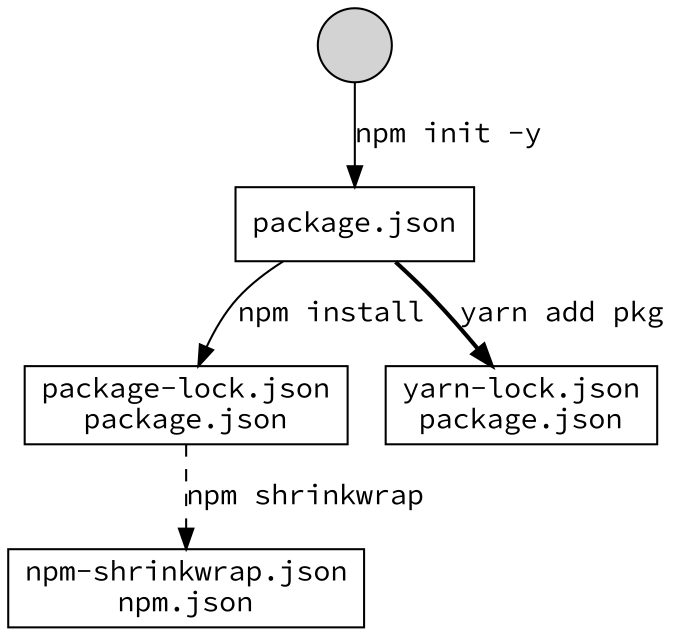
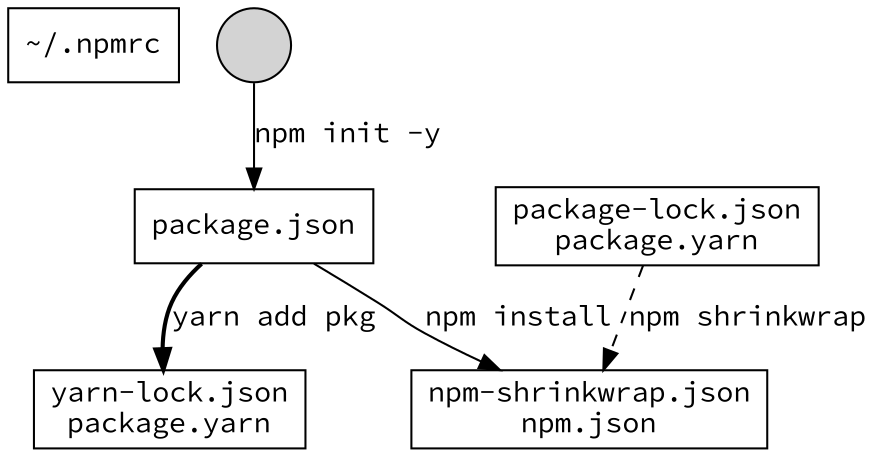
node "~/.npmrc": added
edge "package.json" -> "package-lock.json": now "package.json" -> "npm-shrinkwrap.json"
node "package-lock.json": text "package.json" -> "package.yarn"
node "yarn-lock.json": text "package.json" -> "package.yarn"
